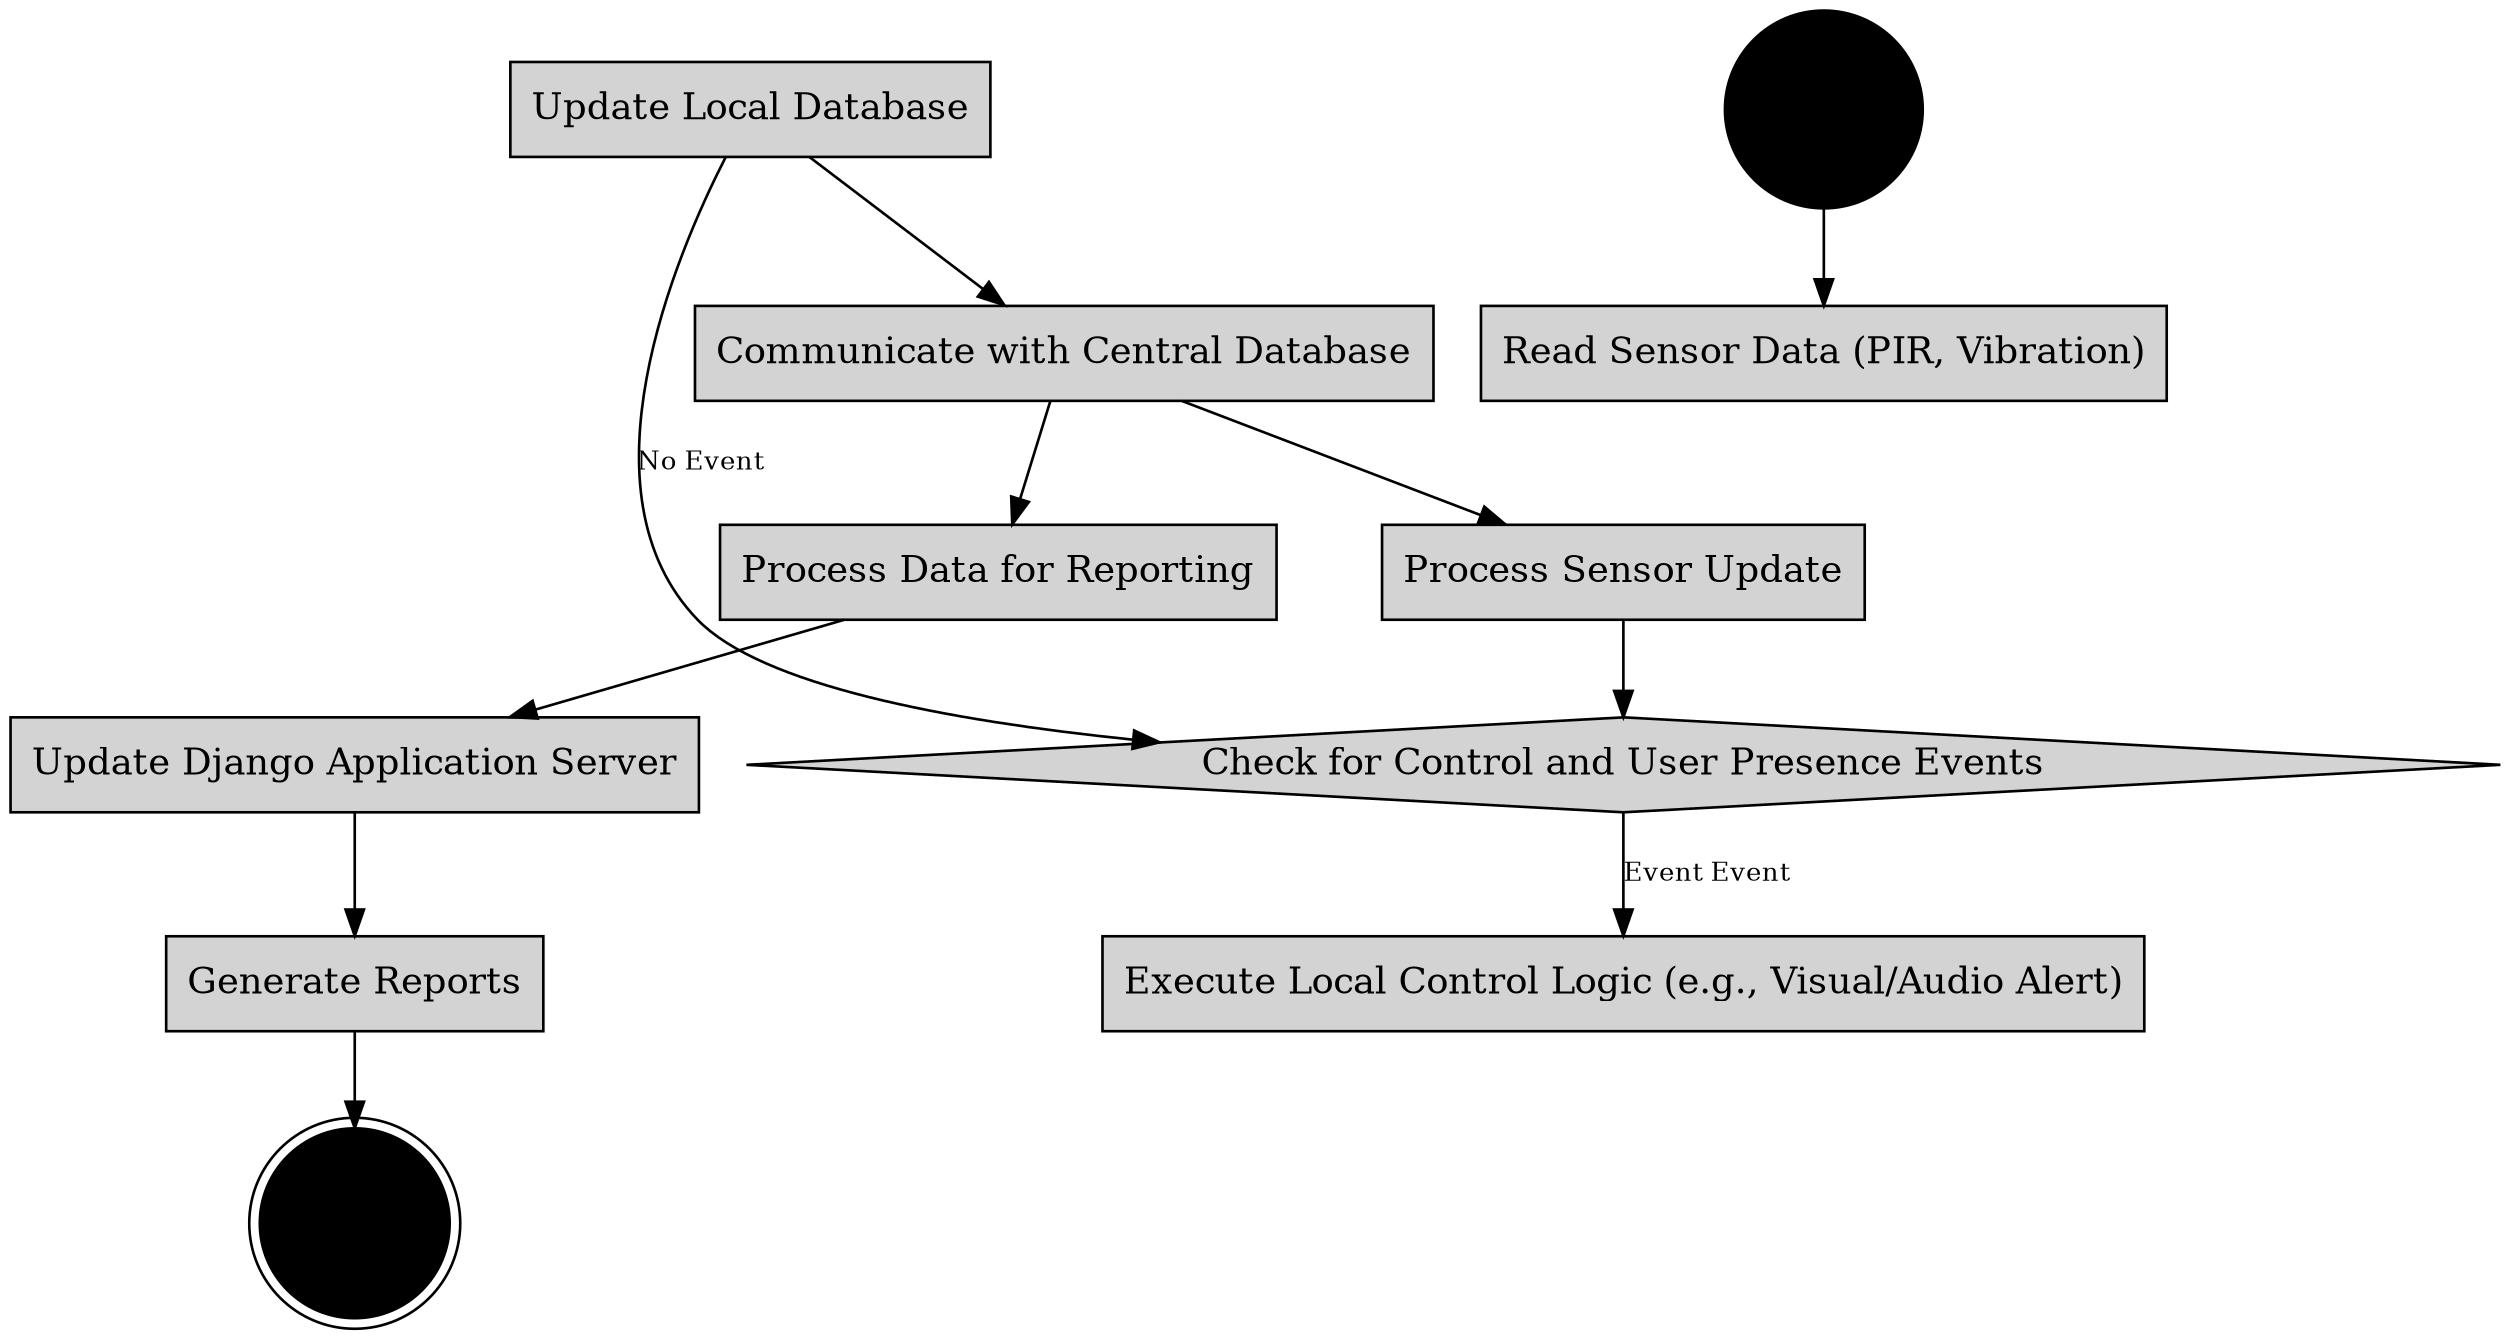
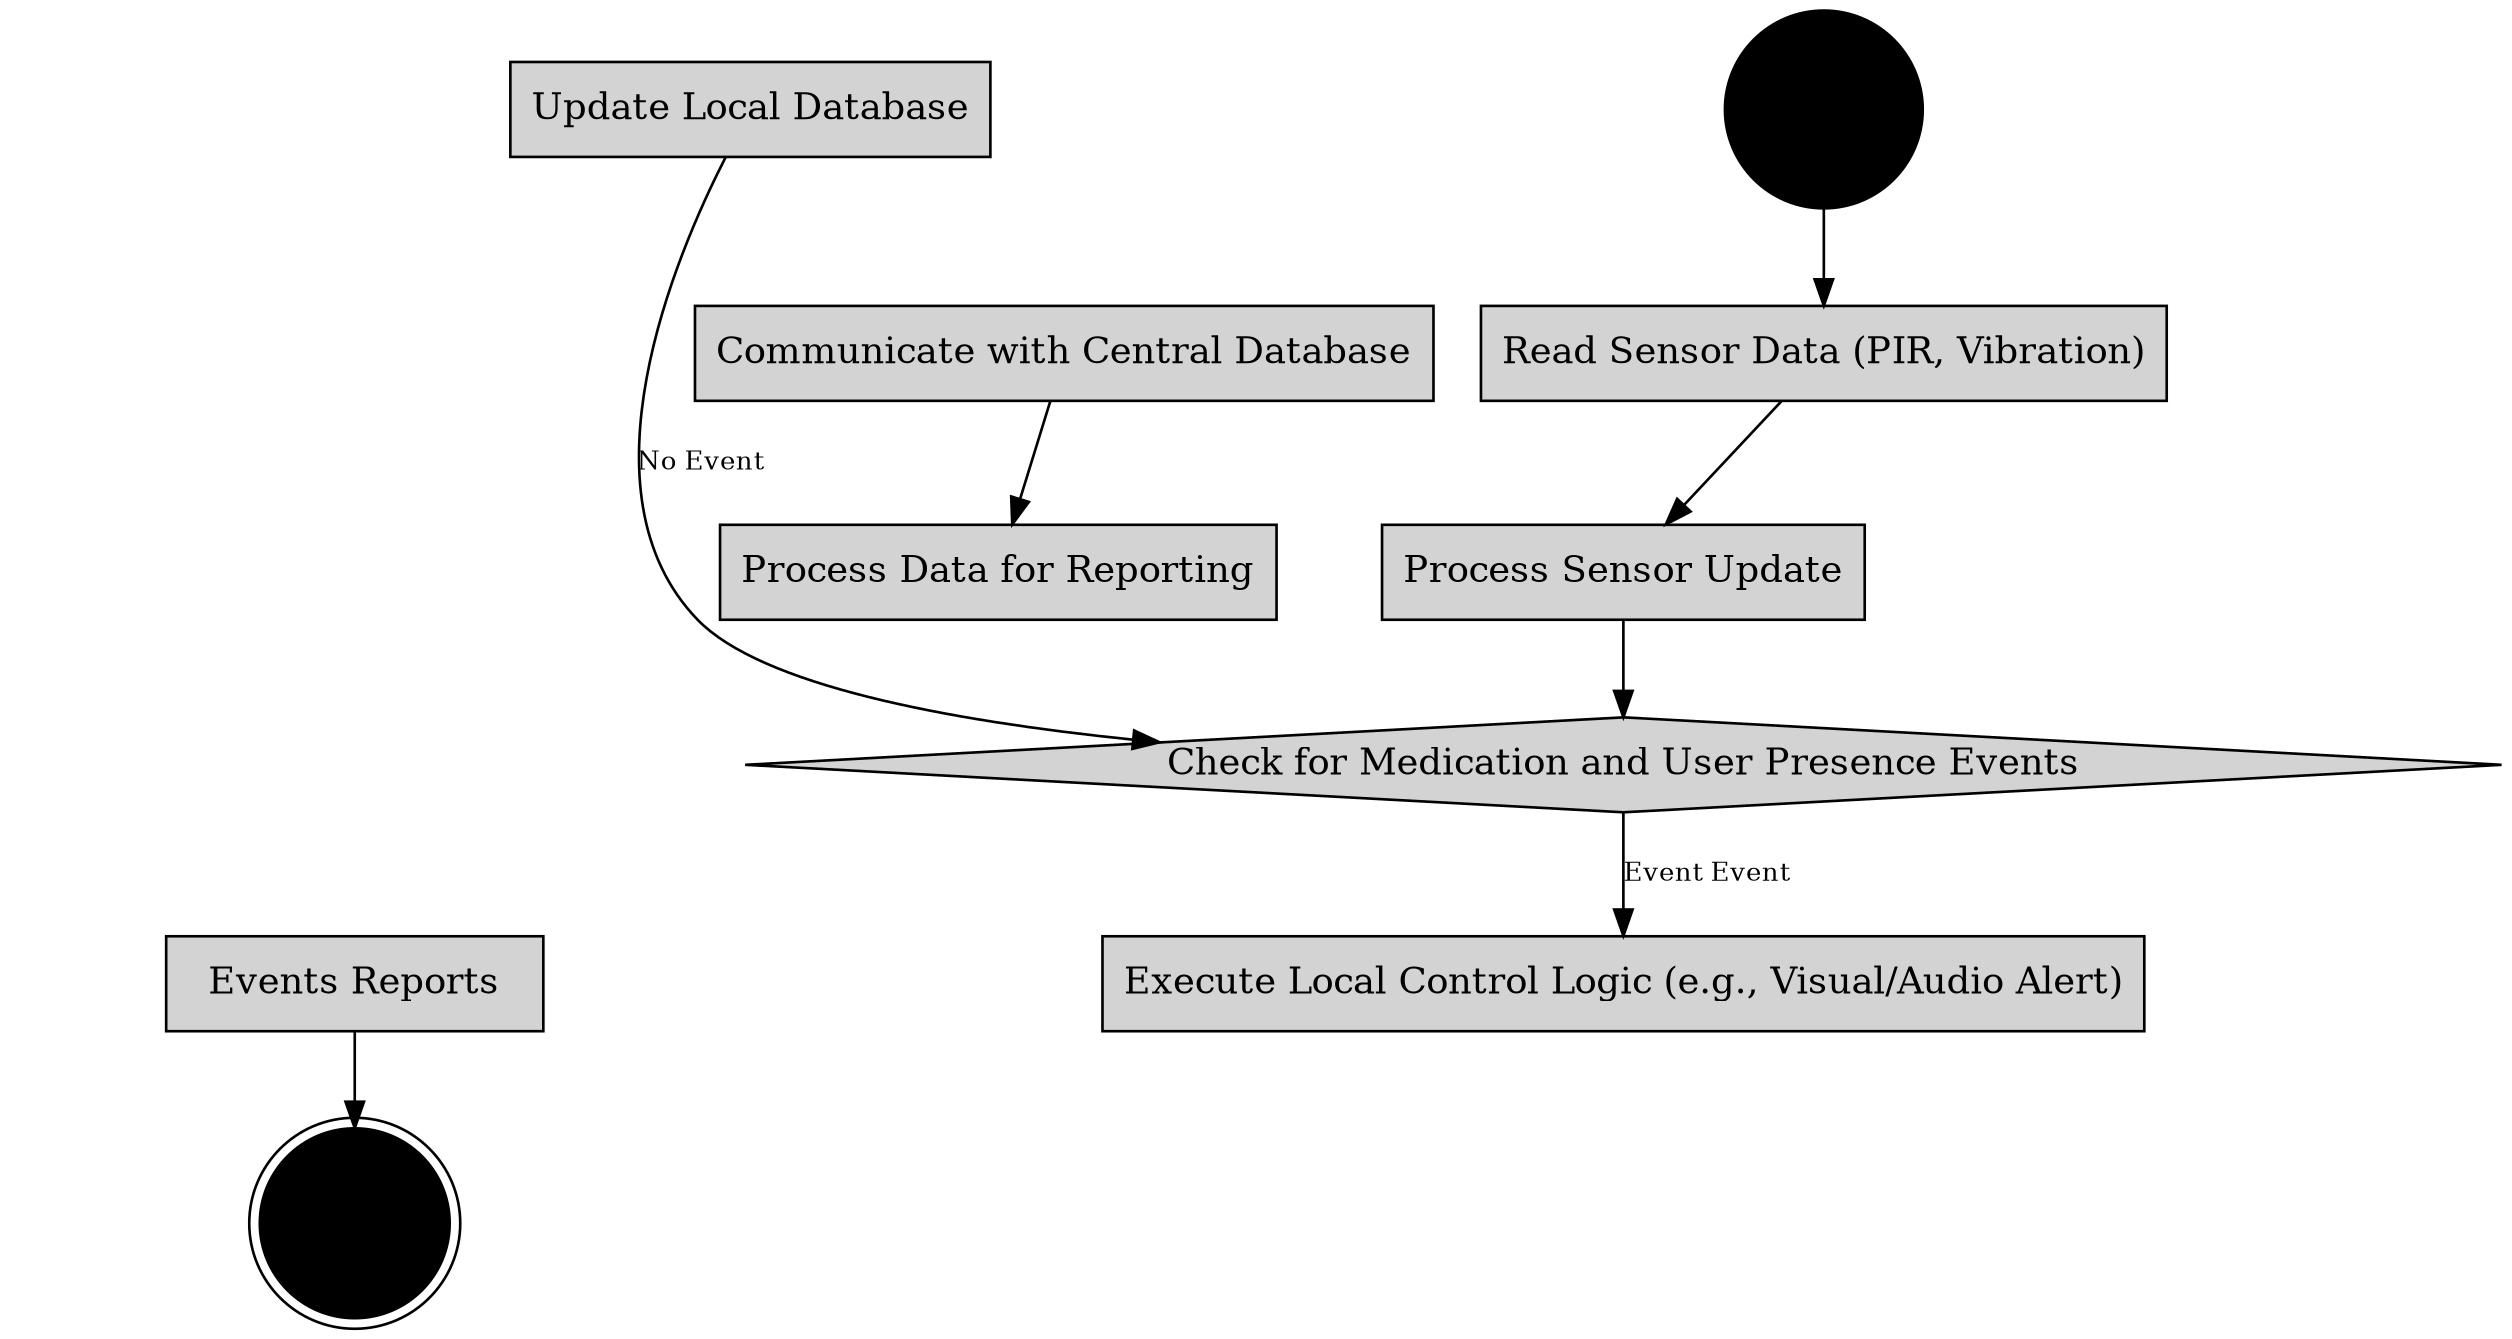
edge "Update Local Database" -> "Communicate with Central Database": removed
edge "Communicate with Central Database" -> "Process Sensor Update": now "Read Sensor Data (PIR, Vibration)" -> "Process Sensor Update"
node "Update Django Application Server": removed
node "Check for Control and User Presence Events": label "Check for Control and User Presence Events" -> "Check for Medication and User Presence Events"
node "Generate Reports": label "Generate Reports" -> "Events Reports"
